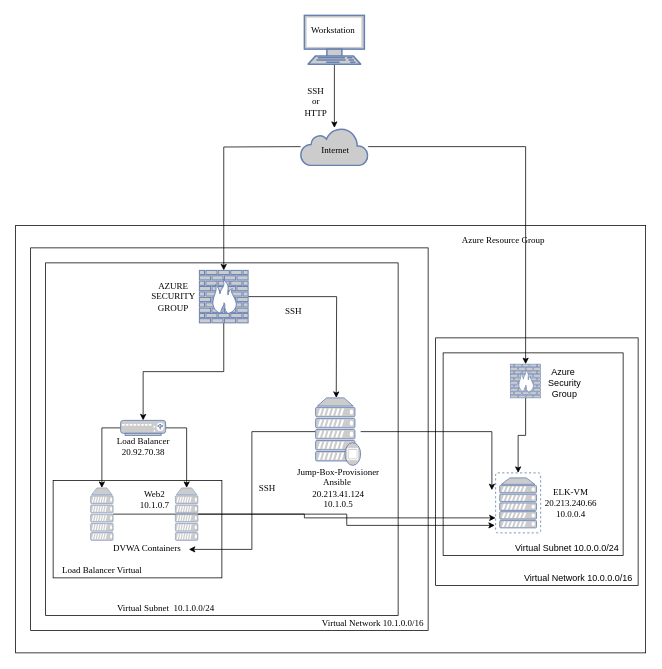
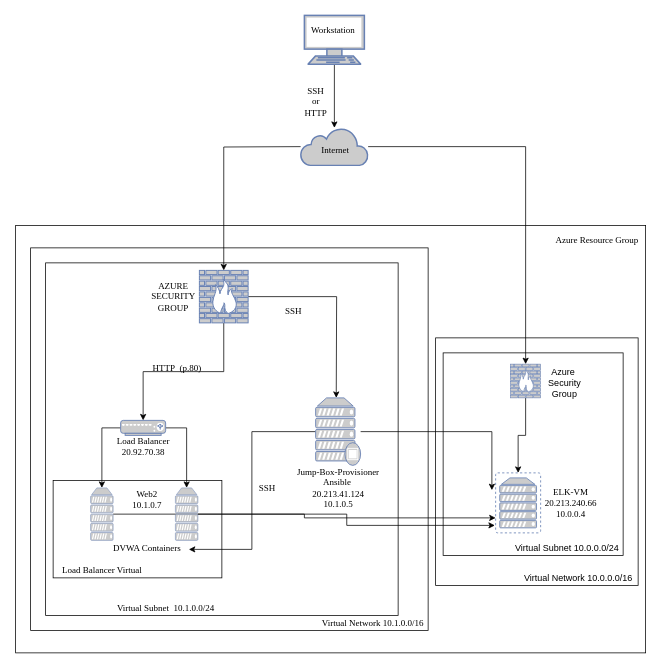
node "Azure Resource Group": moved (503, 240) -> (597, 240)
node "HTTP (p.80)": added
node "Web2 10.1.0.7": moved (154, 499) -> (147, 499)
